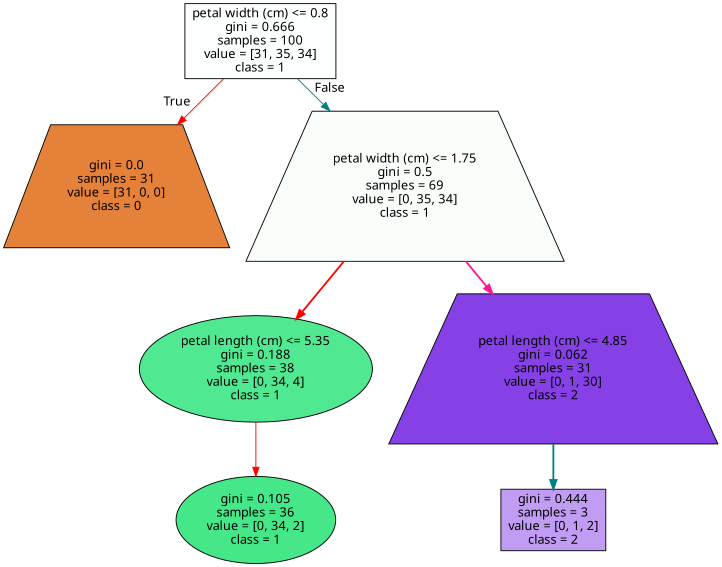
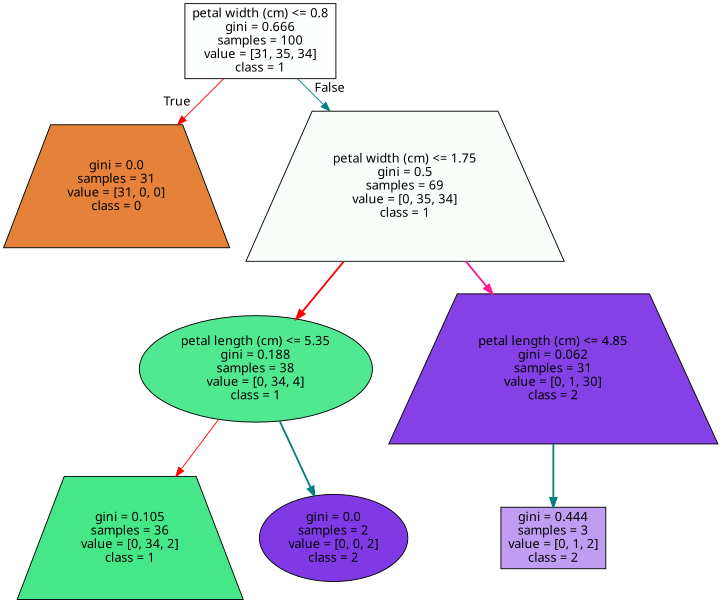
node "gini = 0.105 samples = 36 value = [0, 34, 2] class = 1": shape ellipse -> trapezium
node "gini = 0.0 samples = 2 value = [0, 0, 2] class = 2": added
